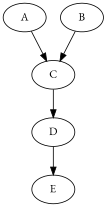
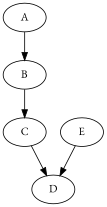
edge "A" -> "C": now "A" -> "B"
edge "D" -> "E": reversed
